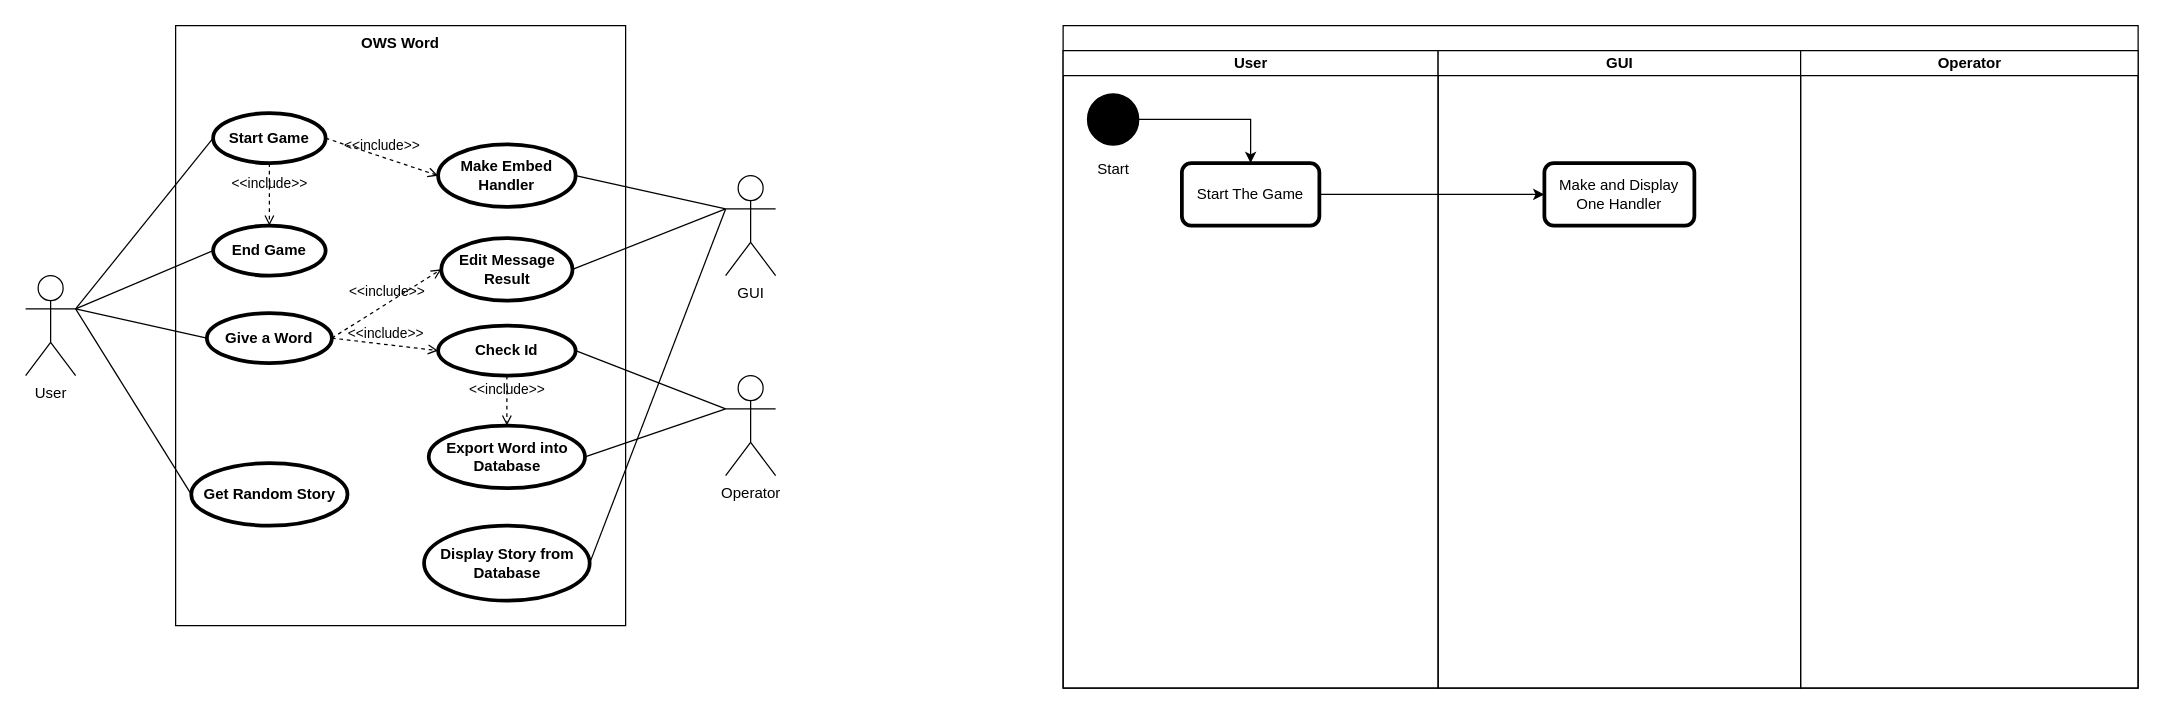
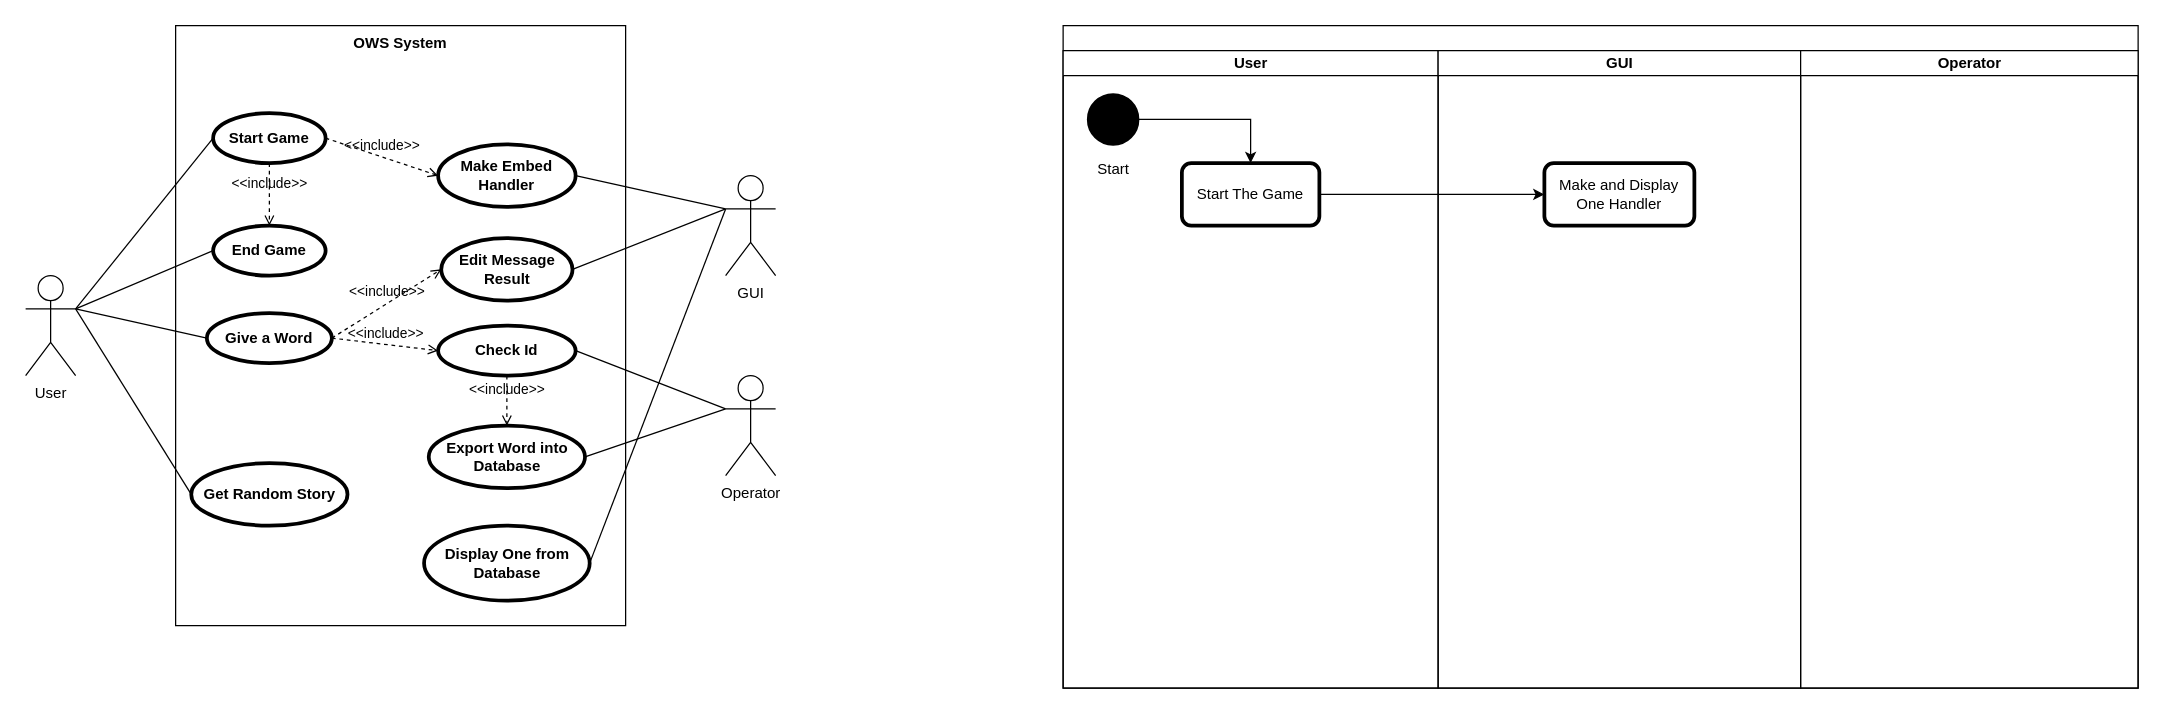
node "OWS Word": label "OWS Word" -> "OWS System"
node "Display Story from Database": label "Display Story from Database" -> "Display One from Database"
